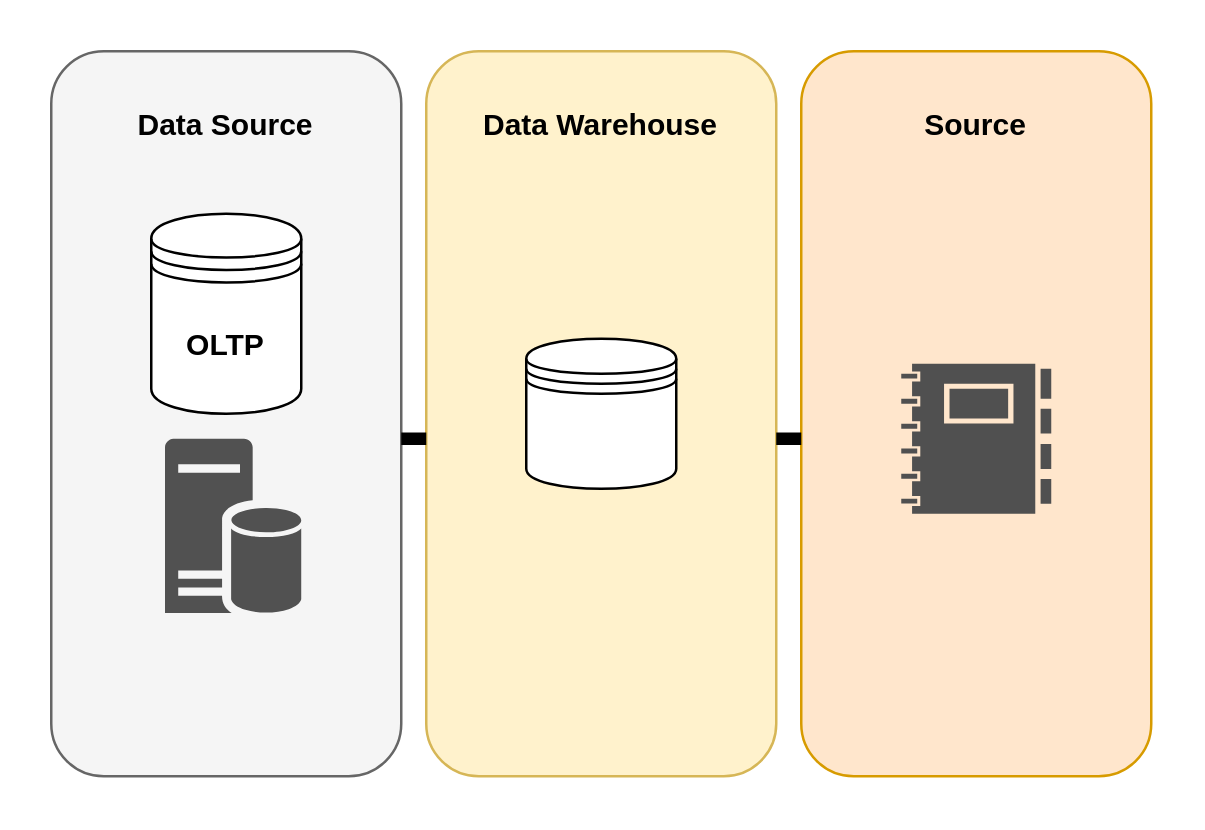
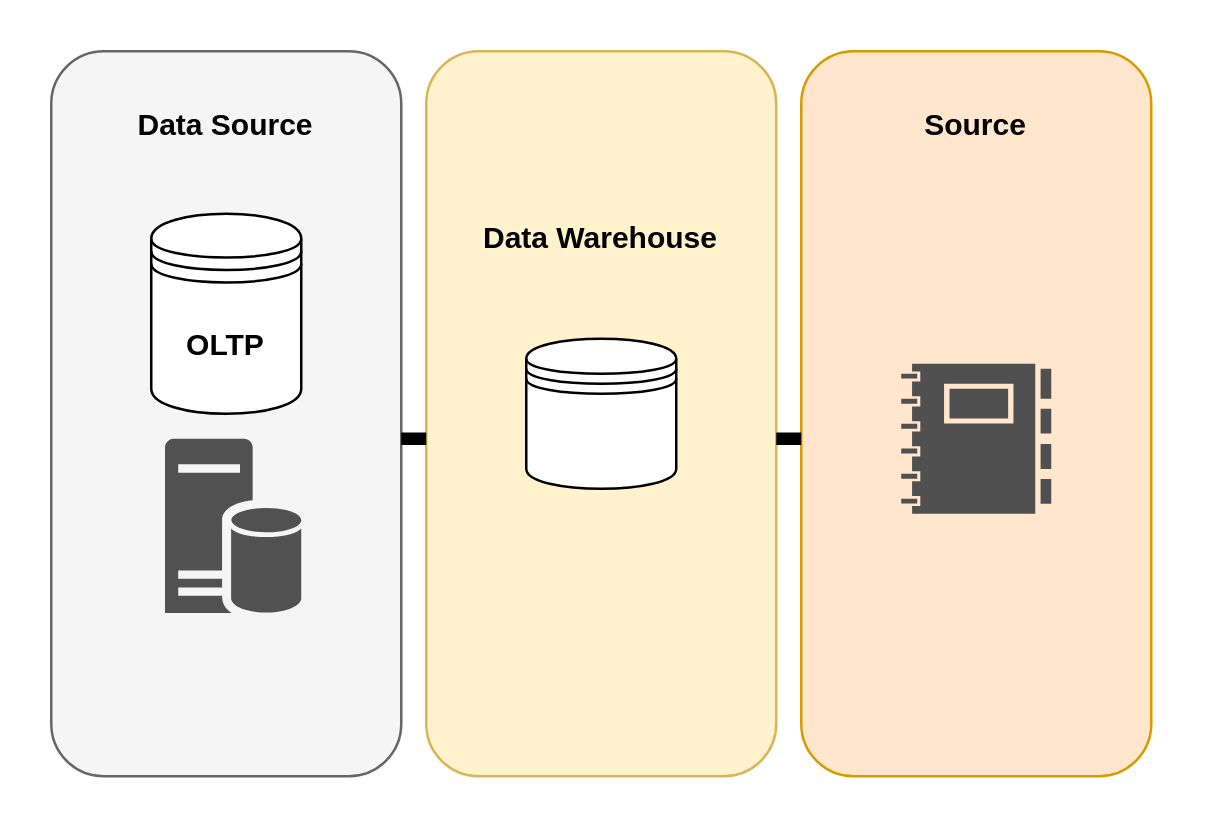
node "Data Warehouse": moved (601, 126) -> (601, 239)
